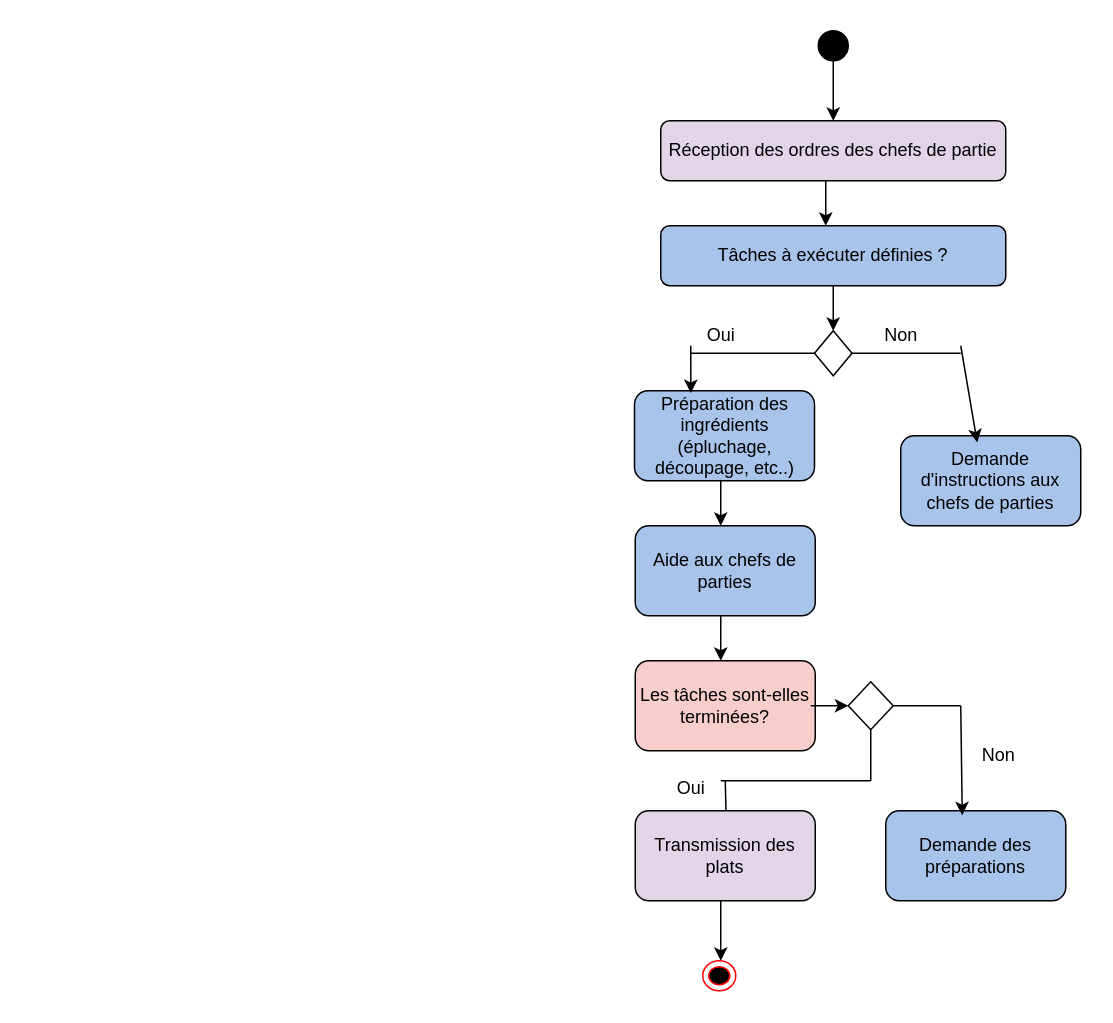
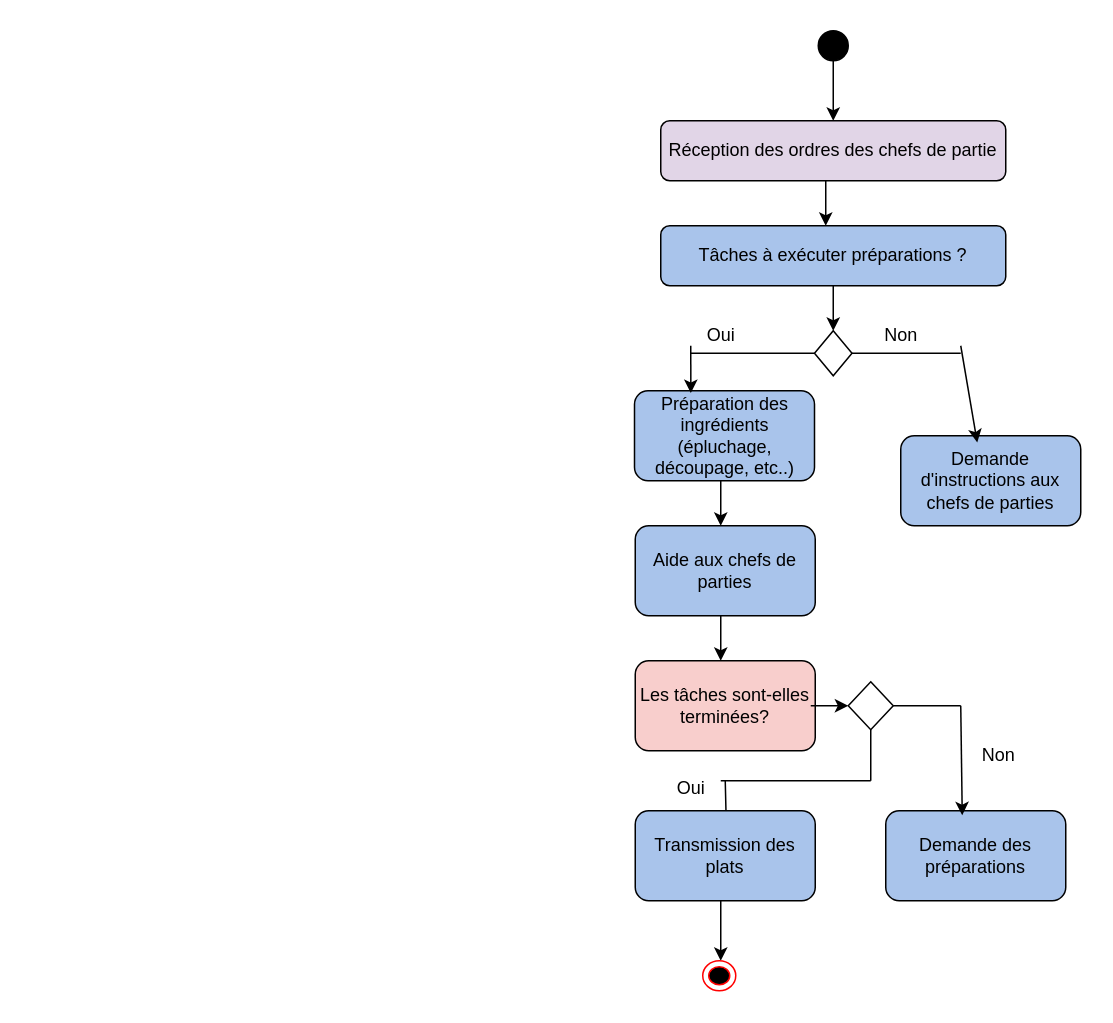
node "Tâches à exécuter définies ?": label "Tâches à exécuter définies ?" -> "Tâches à exécuter préparations ?"
node "Transmission des plats": fillcolor #e1d5e7 -> #a9c4eb
